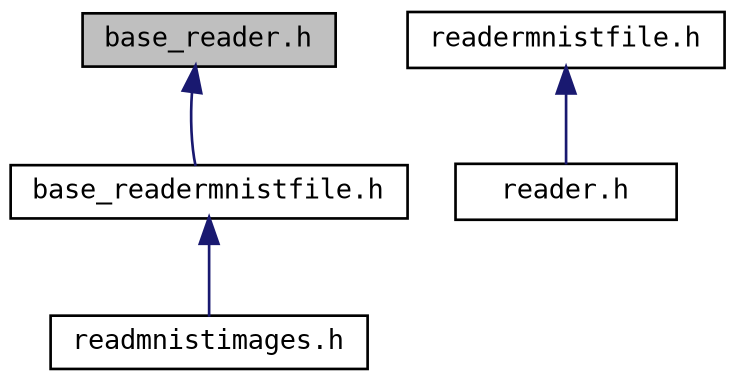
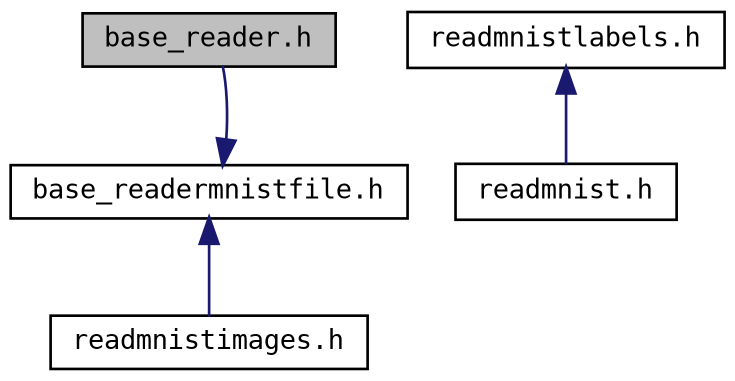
node "readermnistfile.h": label "readermnistfile.h" -> "readmnistlabels.h"
edge "base_readermnistfile.h" -> "base_reader.h": reversed
node "reader.h": label "reader.h" -> "readmnist.h"
